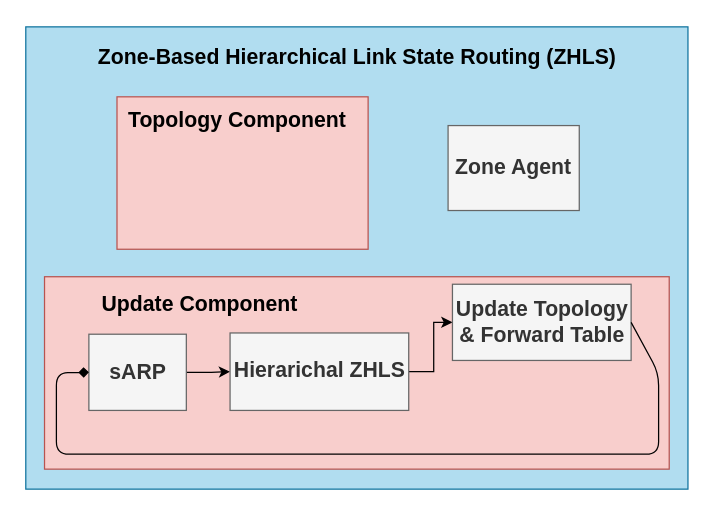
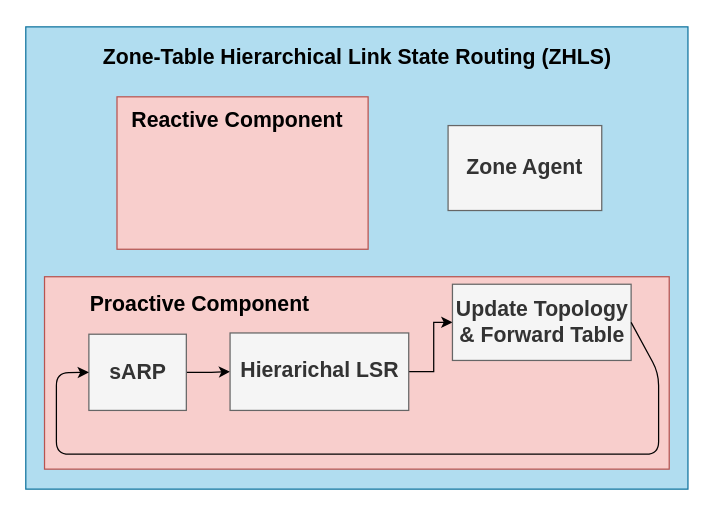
node "Zone-Based Hierarchical Link State Routing (ZHLS)": label "Zone-Based Hierarchical Link State Routing (ZHLS)" -> "Zone-Table Hierarchical Link State Routing (ZHLS)"
node "Topology Component": label "Topology Component" -> "Reactive Component"
node "Zone Agent": size 131x85 -> 154x85
node "Update Component": label "Update Component" -> "Proactive Component"
node "Hierarichal ZHLS": label "Hierarichal ZHLS" -> "Hierarichal LSR"
edge "Update Topology & Forward Table" -> "sARP": arrowhead diamond -> classic
